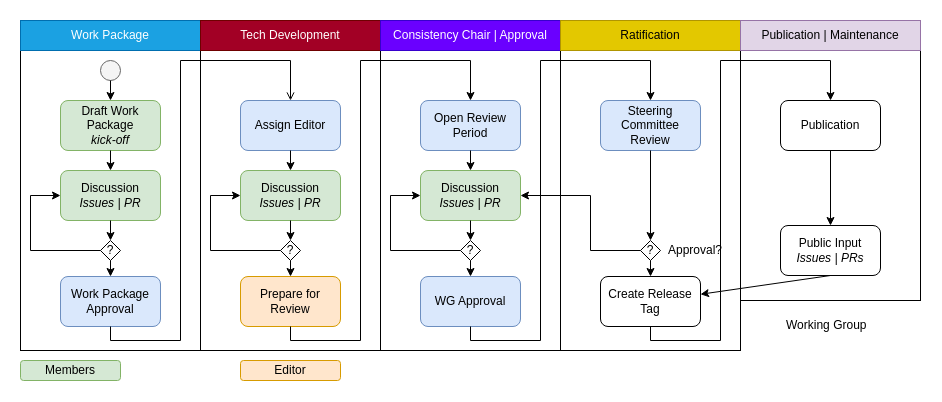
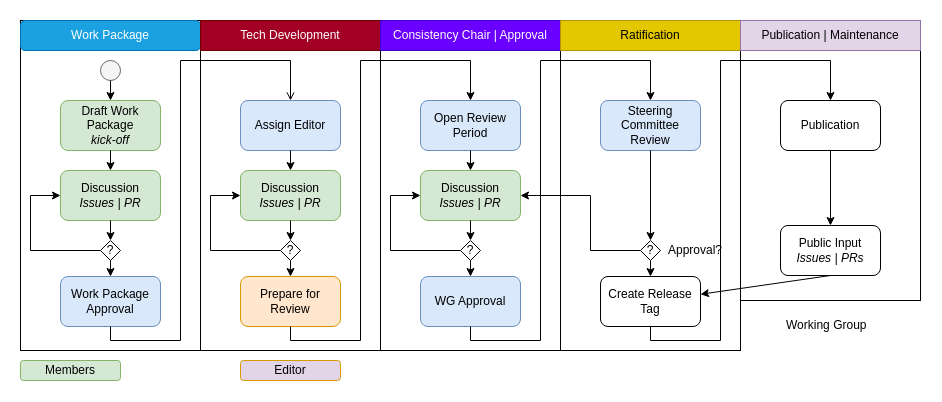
node "Work Package": shape rectangle -> rounded rectangle
node "Editor": fillcolor #ffe6cc -> #e1d5e7
